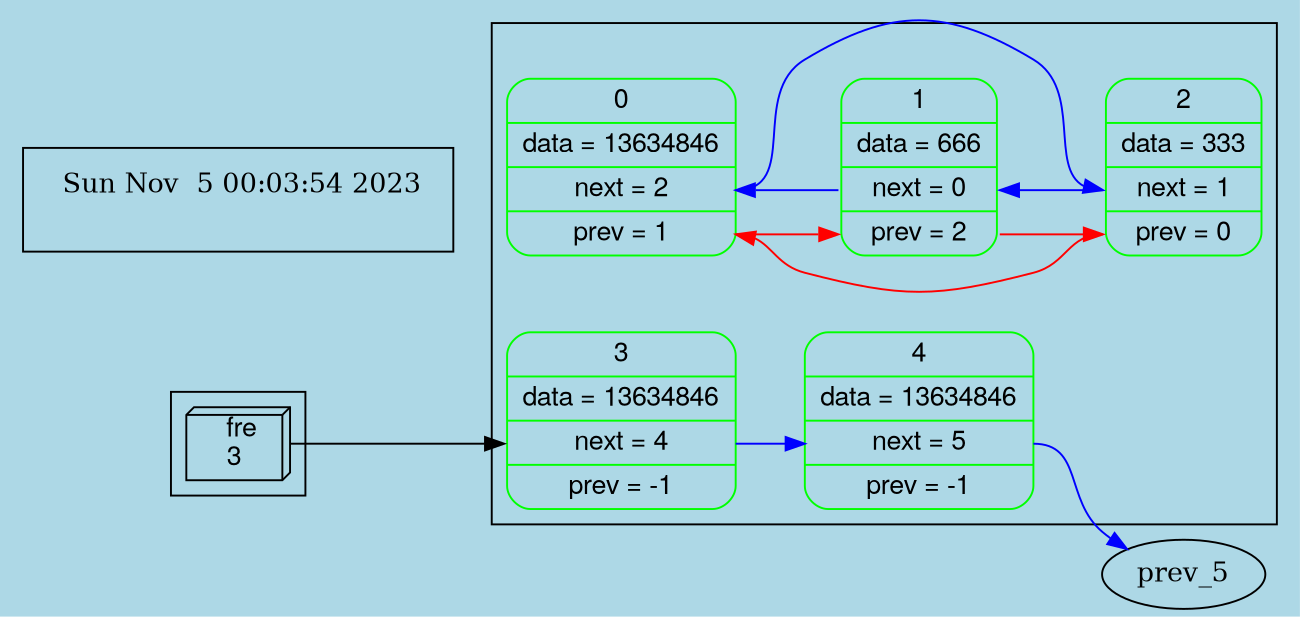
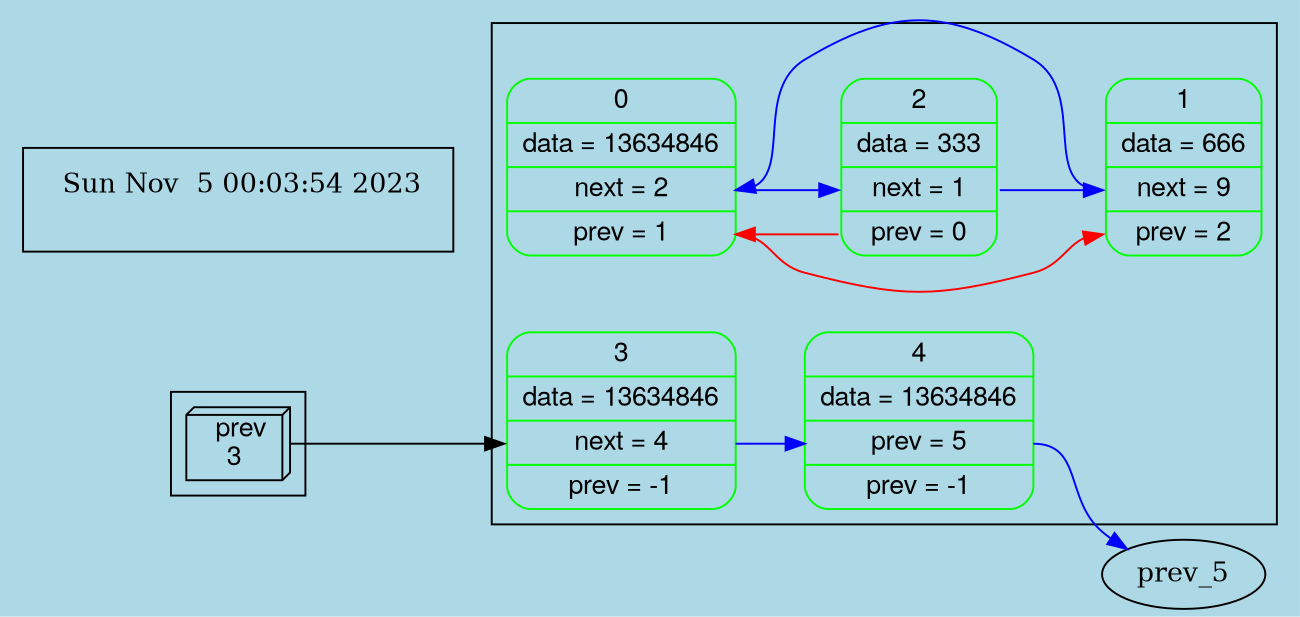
node "1": text "next = 0" -> "next = 9"
edge "1" -> "2": removed
node "4": text "next = 5" -> "prev = 5"
node "fre 3": label "fre 3" -> "prev 3"
